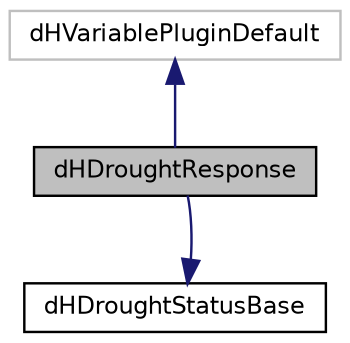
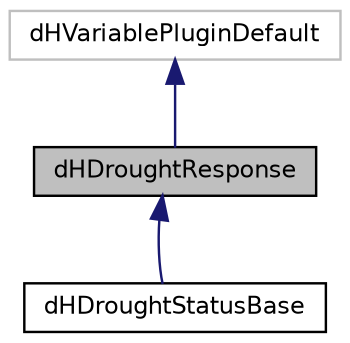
edge "dHDroughtResponse" -> "dHDroughtStatusBase": reversed
